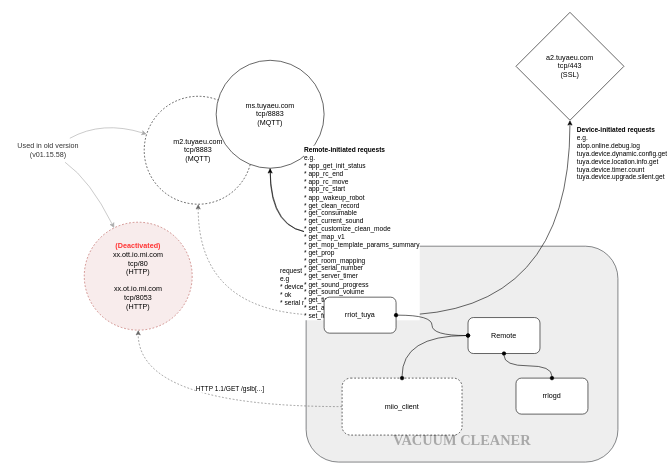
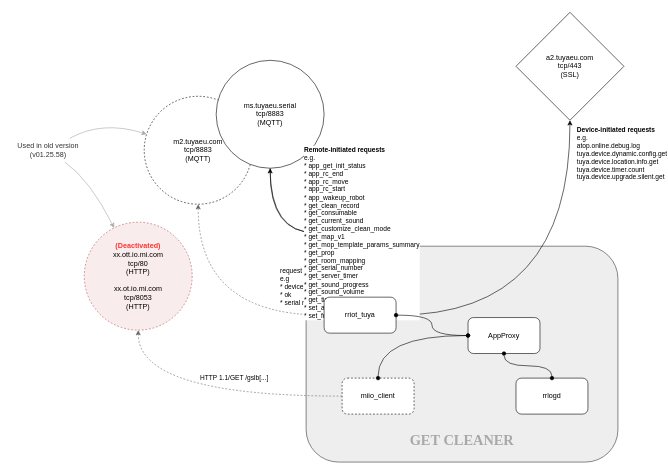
node "ms.tuyaeu.com tcp/8883 (MQTT)": label "ms.tuyaeu.com tcp/8883 (MQTT)" -> "ms.tuyaeu.serial tcp/8883 (MQTT)"
node "Used in old version (v01.15.58)": label "Used in old version (v01.15.58)" -> "Used in old version (v01.25.58)"
node "Remote": label "Remote" -> "AppProxy"
node "VACUUM CLEANER": label "VACUUM CLEANER" -> "GET CLEANER"
node "miio_client": size 120x57 -> 72x36
